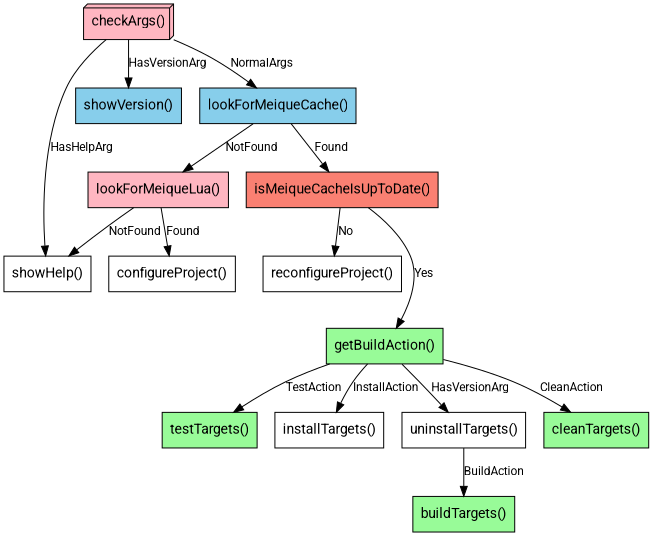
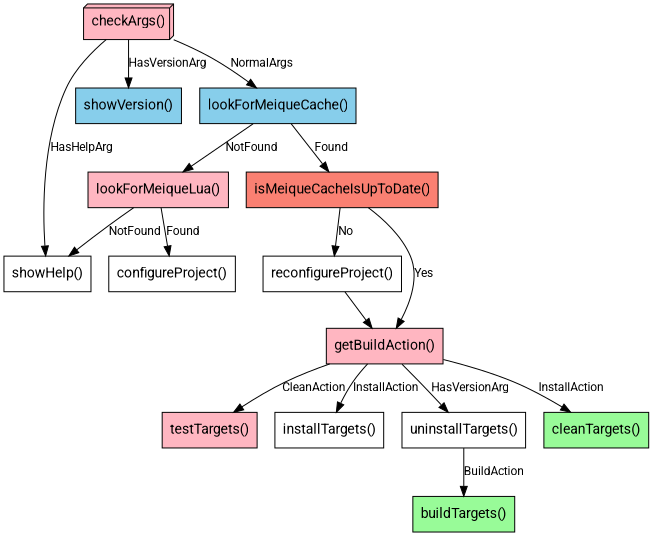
edge "reconfigureProject()" -> "getBuildAction()": added
node "getBuildAction()": fillcolor palegreen -> lightpink
edge "getBuildAction()" -> "testTargets()": label "TestAction" -> "CleanAction"
edge "getBuildAction()" -> "cleanTargets()": label "CleanAction" -> "InstallAction"
node "testTargets()": fillcolor palegreen -> lightpink
